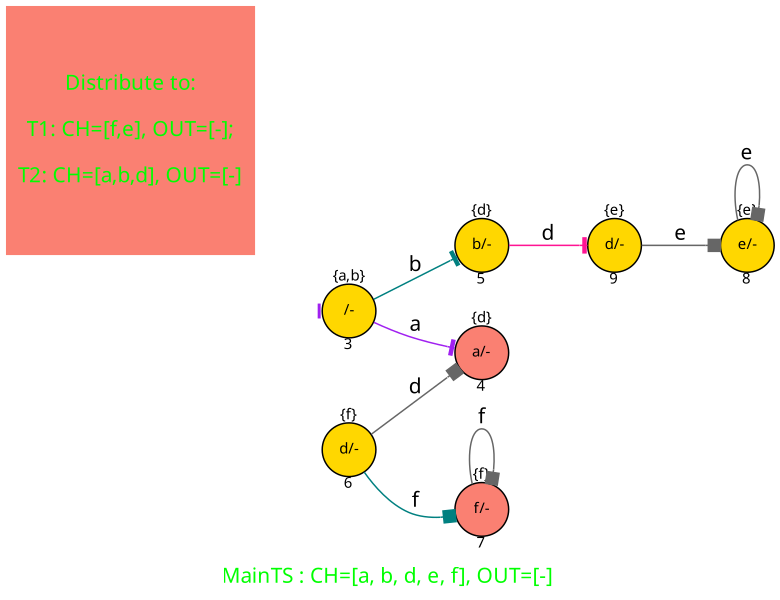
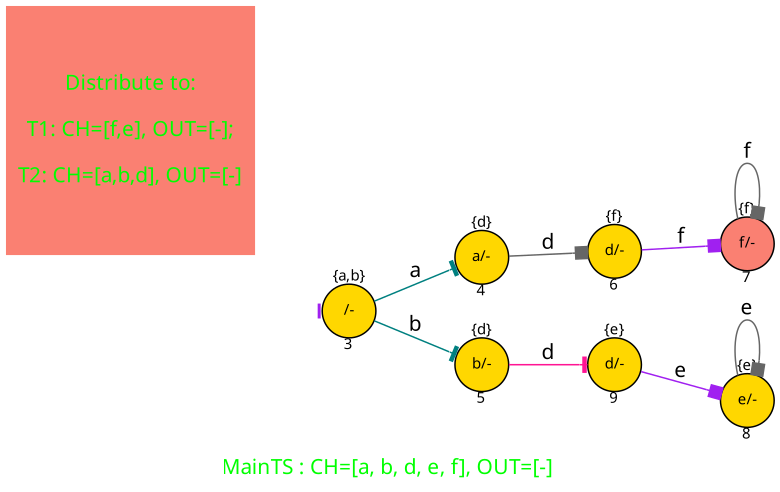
edge "{e} d/- 9" -> "{e} e/- 8": color gray40 -> purple
edge "{a,b} /- 3" -> "{d} a/- 4": color purple -> teal
node "{d} a/- 4": fillcolor salmon -> gold
edge "{f} d/- 6" -> "{d} a/- 4": reversed
edge "{f} d/- 6" -> "{f} f/- 7": color teal -> purple
